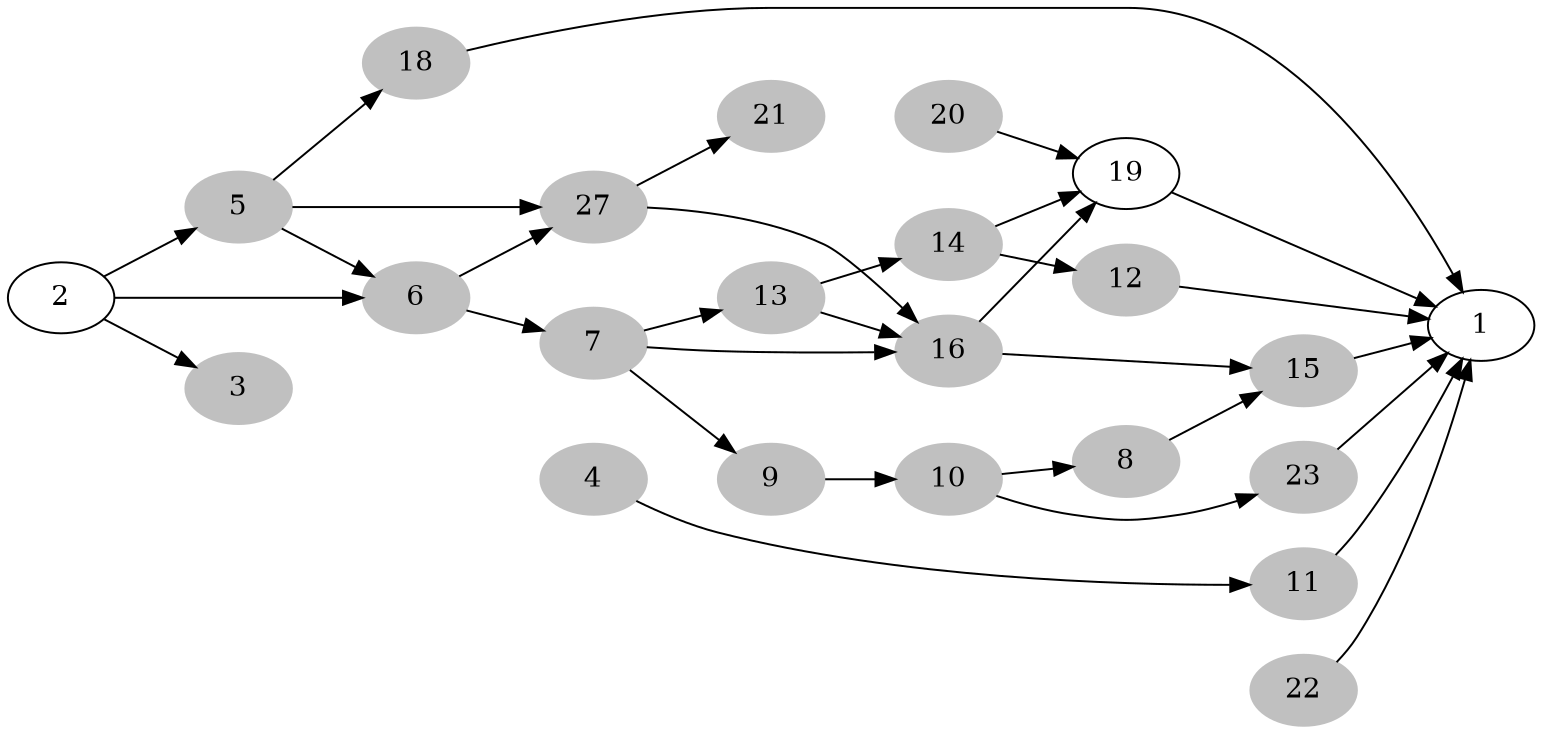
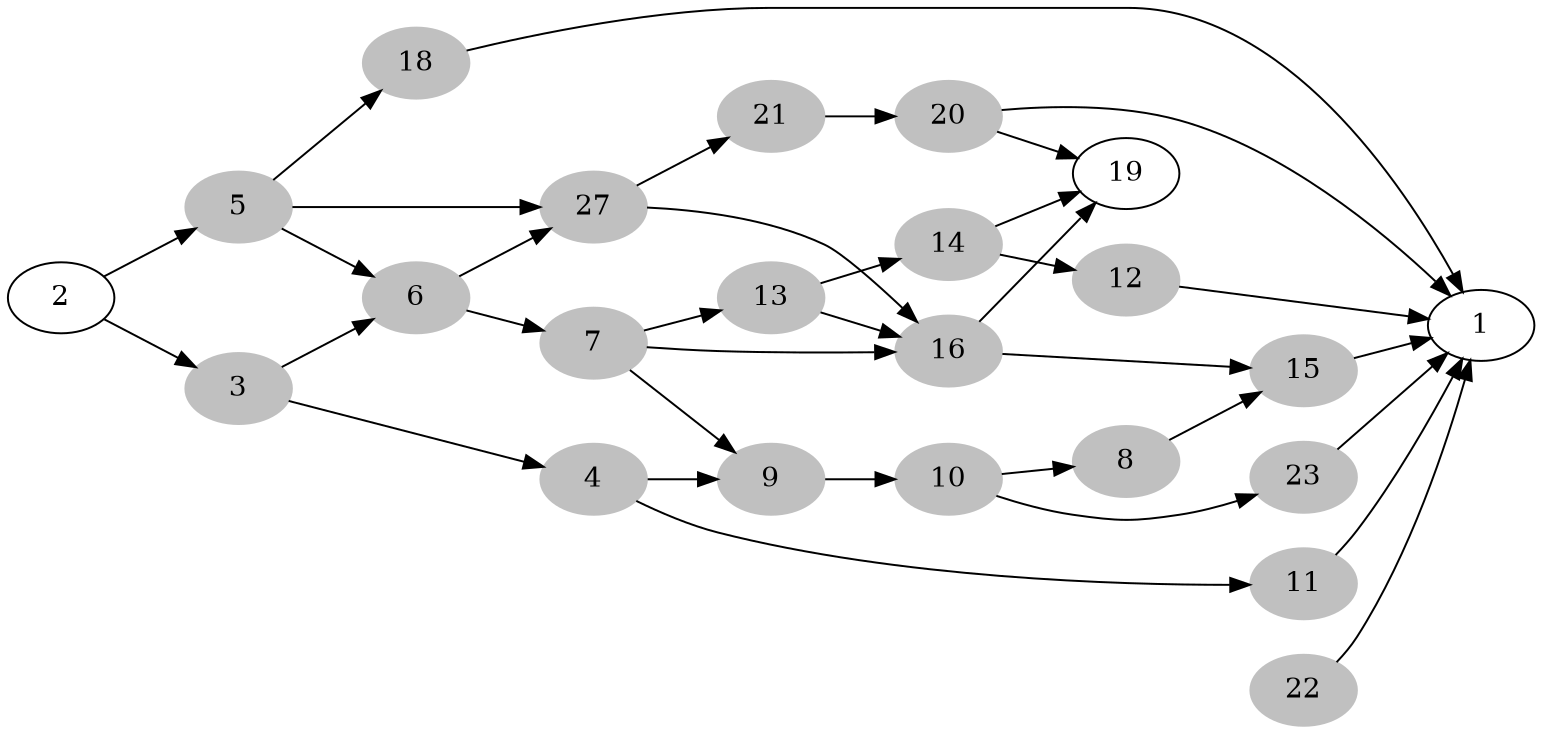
edge "21" -> "20": added
edge "19" -> "1": now "20" -> "1"
edge "2" -> "6": now "3" -> "6"
edge "3" -> "4": added
edge "4" -> "9": added
